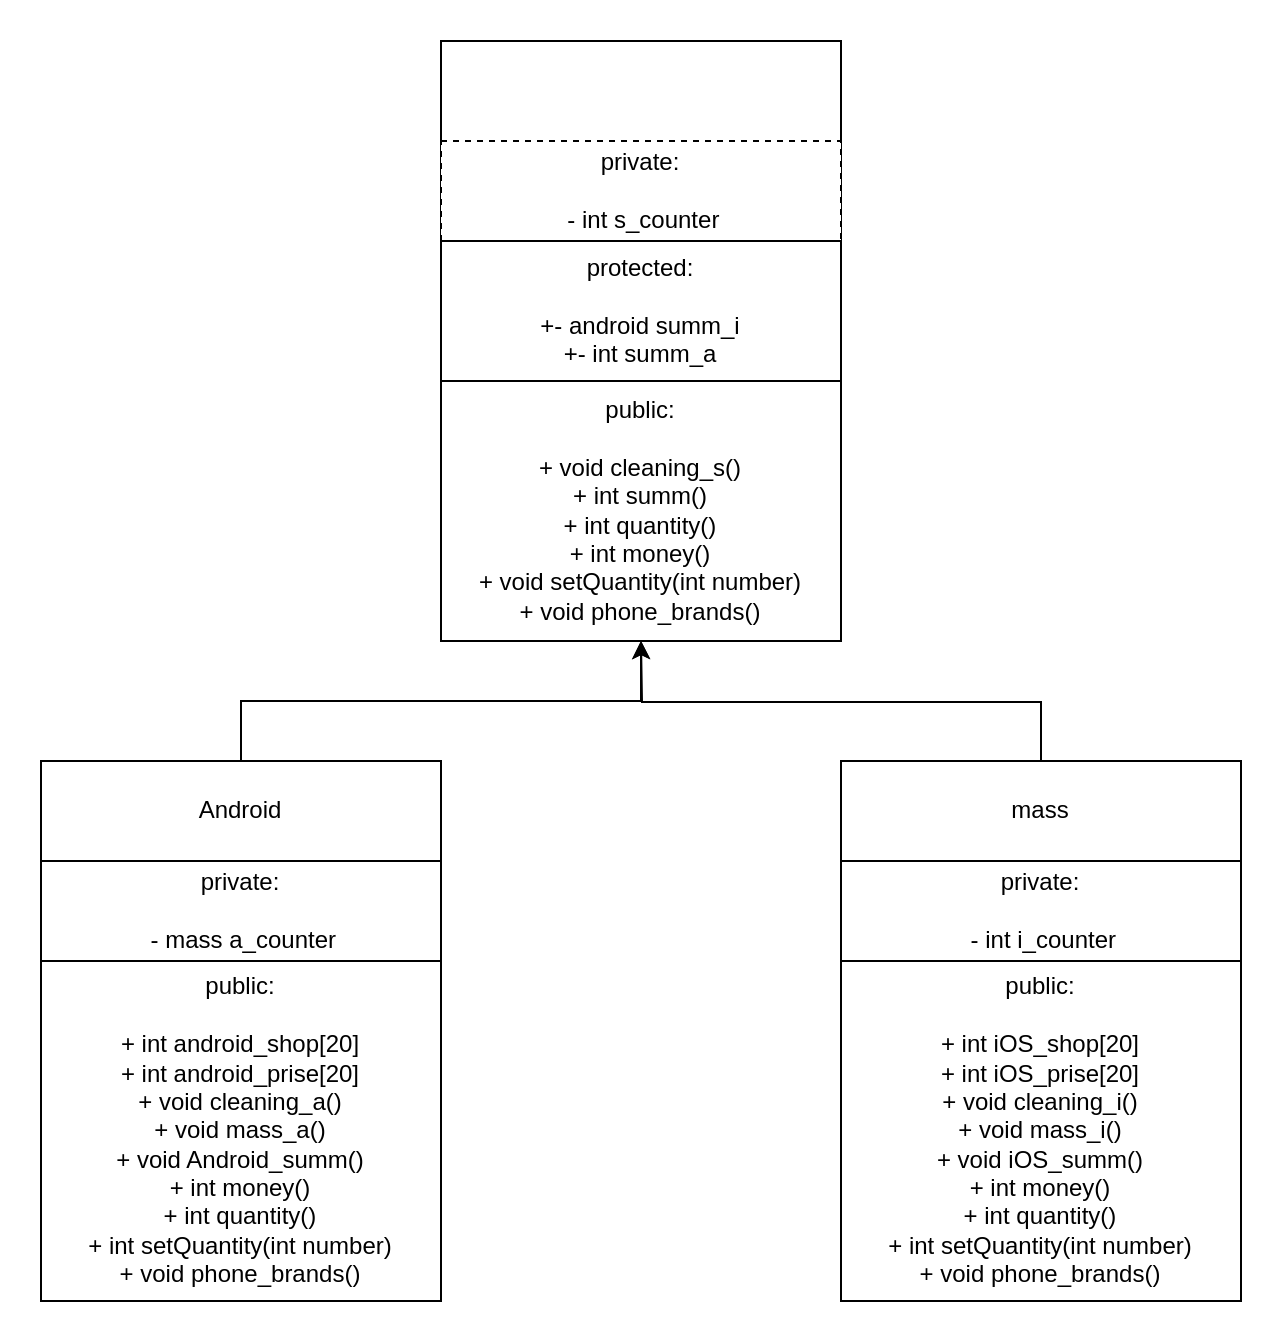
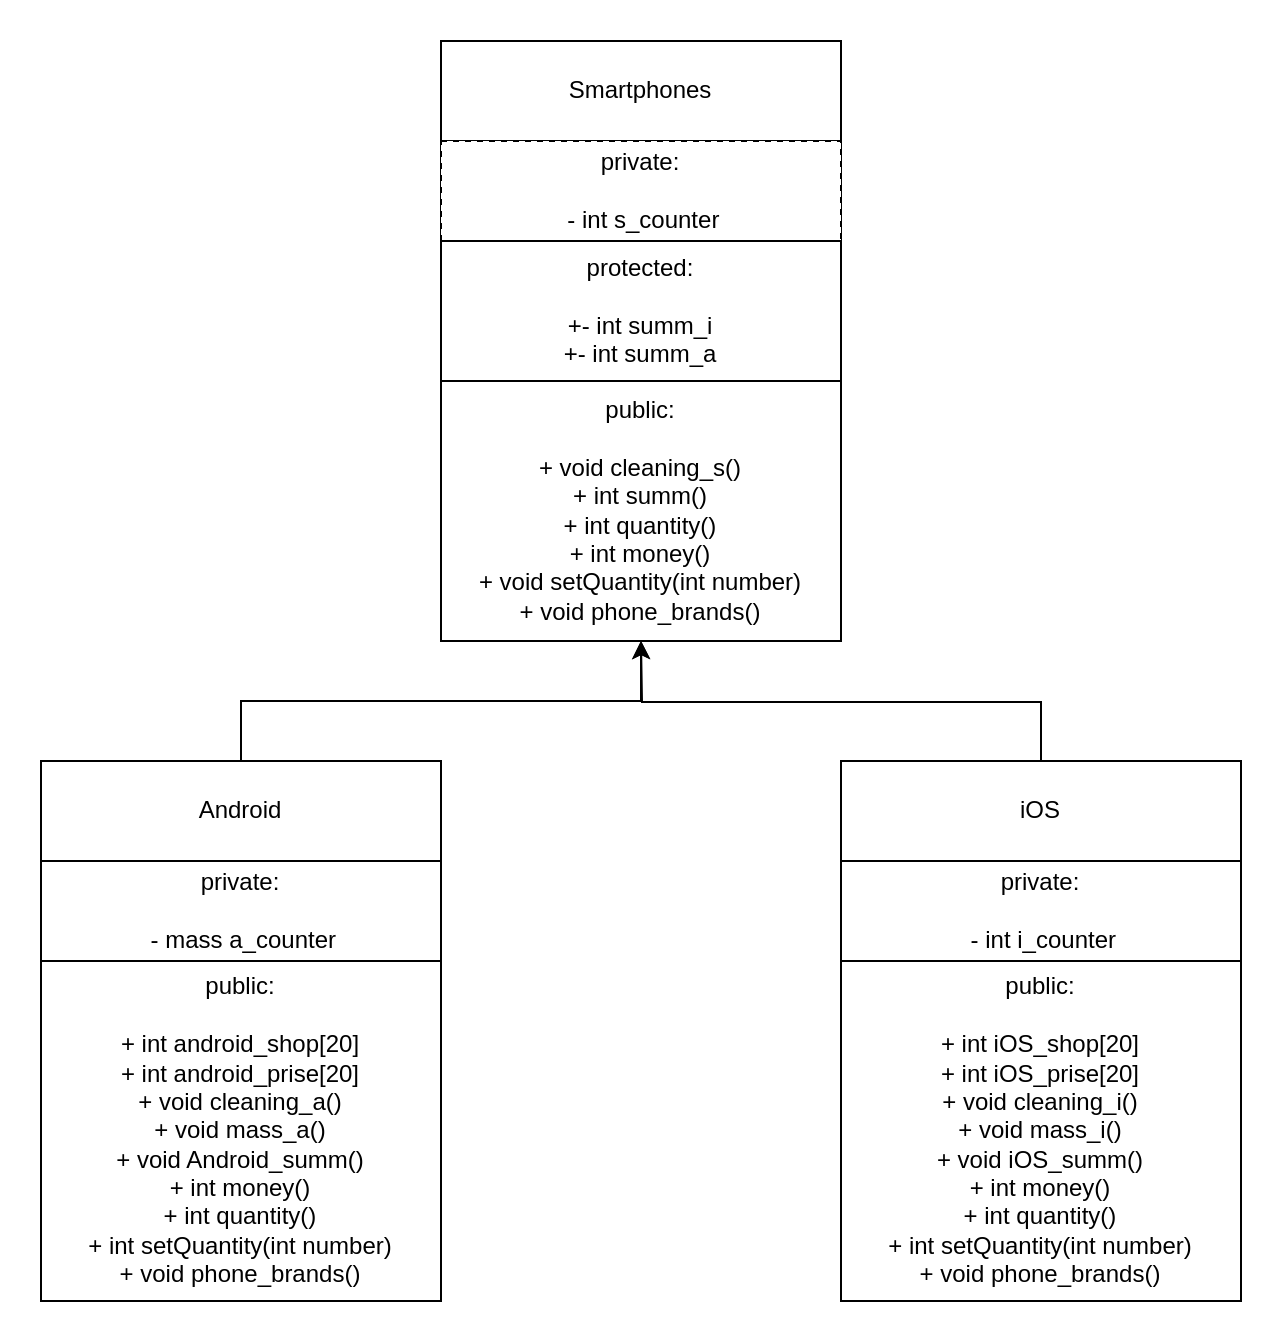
node "Smartphones": added
node "protected: +- android summ_i +- int summ_a": label "protected: +- android summ_i +- int summ_a" -> "protected: +- int summ_i +- int summ_a"
node "mass": label "mass" -> "iOS"
